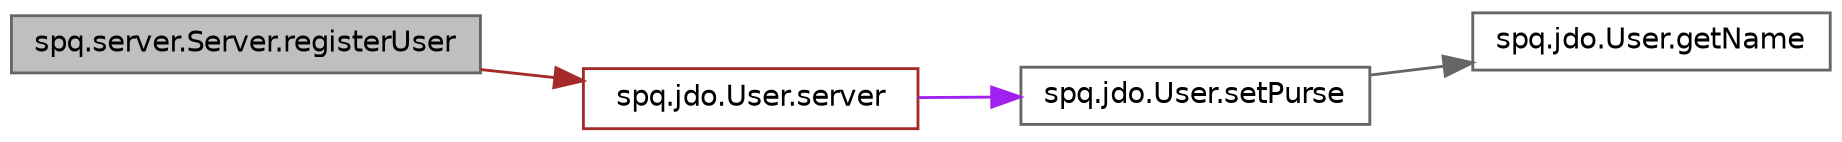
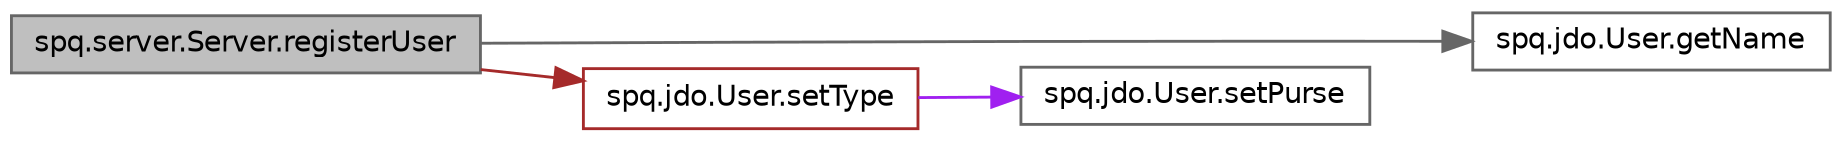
edge "spq.jdo.User.setPurse" -> "spq.jdo.User.getName": now "spq.server.Server.registerUser" -> "spq.jdo.User.getName"
node "spq.jdo.User.server": label "spq.jdo.User.server" -> "spq.jdo.User.setType"
